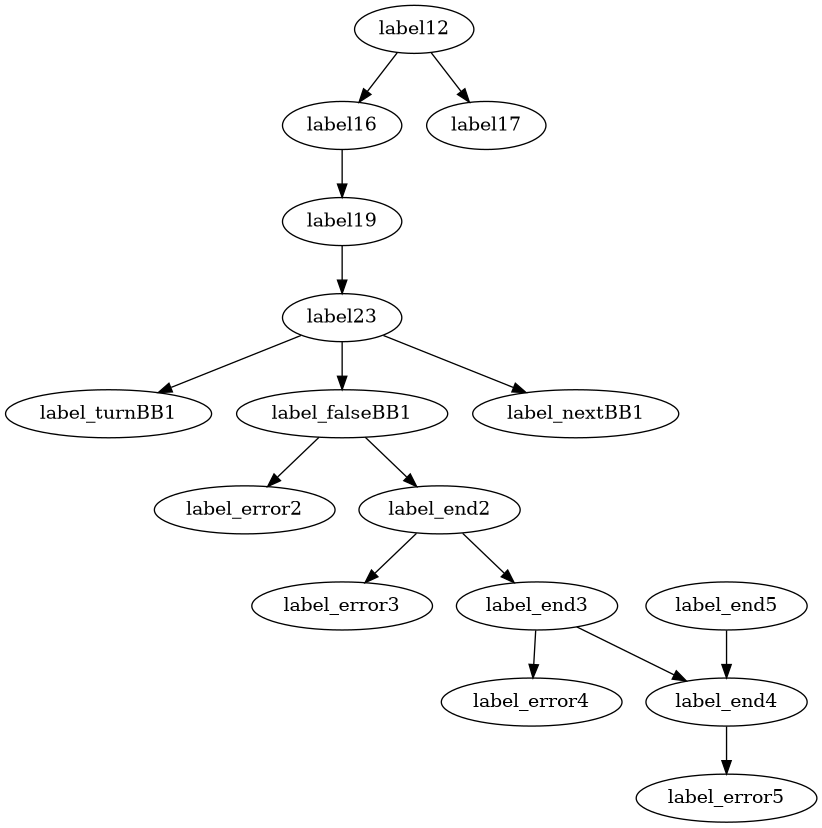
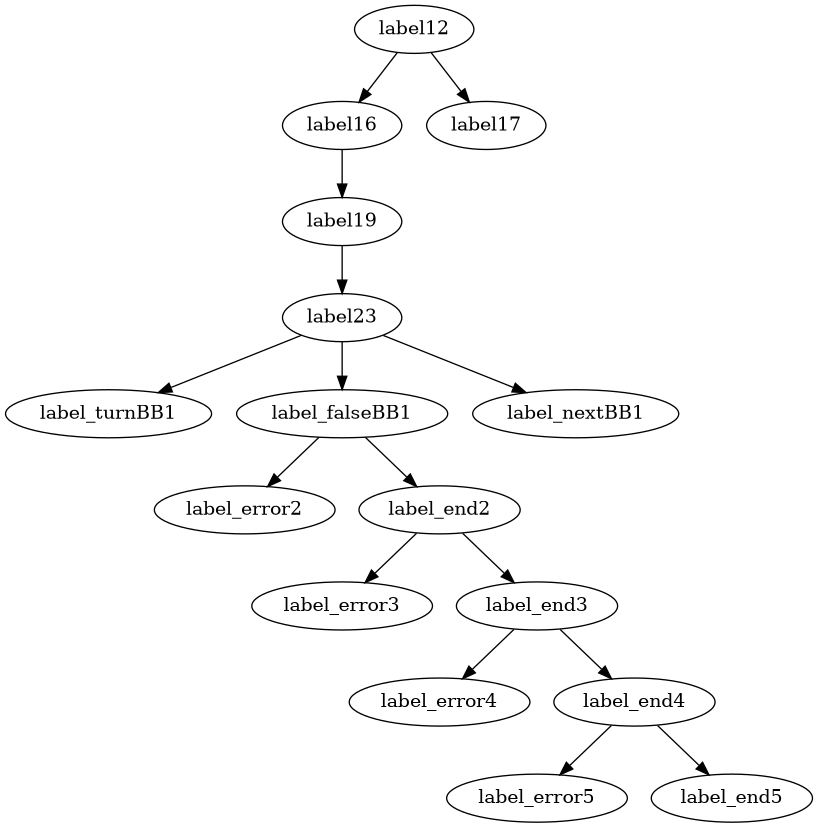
edge "label_end5" -> "label_end4": reversed
